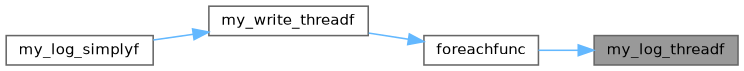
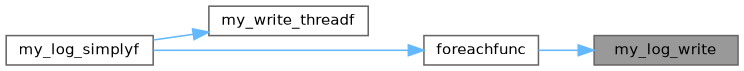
edge "my_write_threadf" -> "foreachfunc": now "my_log_simplyf" -> "foreachfunc"
node "my_log_threadf": label "my_log_threadf" -> "my_log_write"
